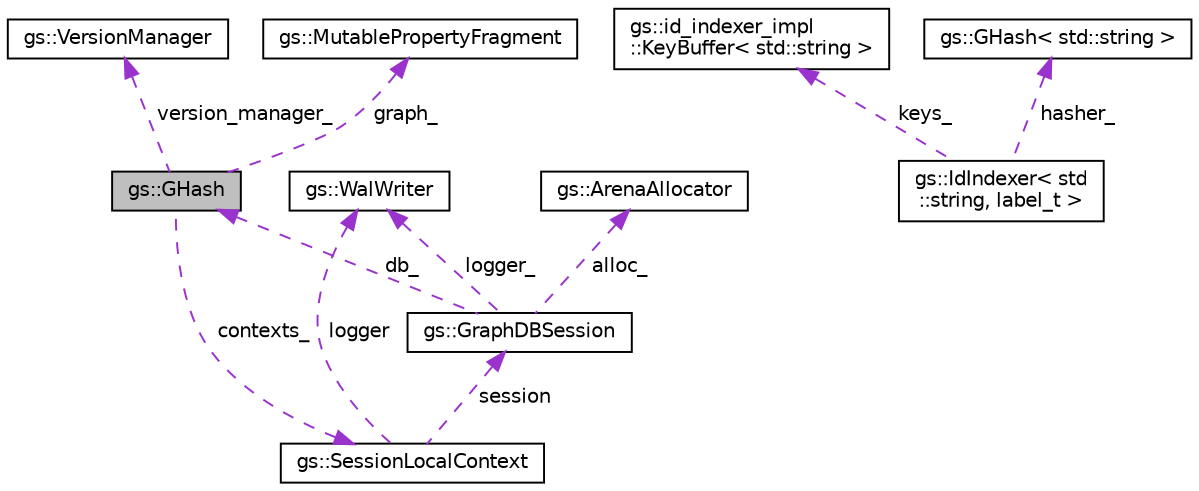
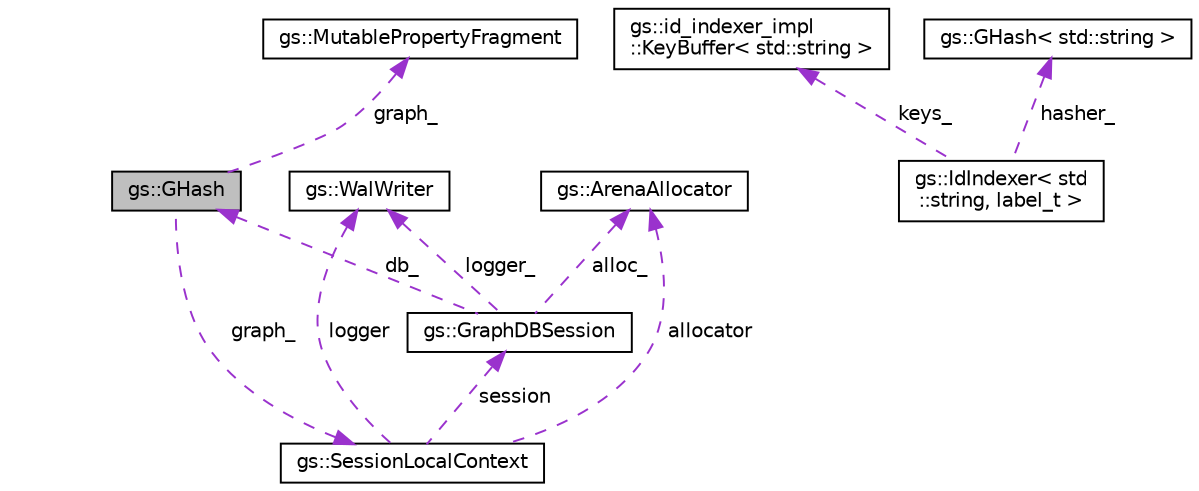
node "gs::VersionManager": removed
edge "gs::GHash" -> "gs::SessionLocalContext": label " contexts_" -> " graph_"
edge "gs::SessionLocalContext" -> "gs::ArenaAllocator": added, label "allocator"
